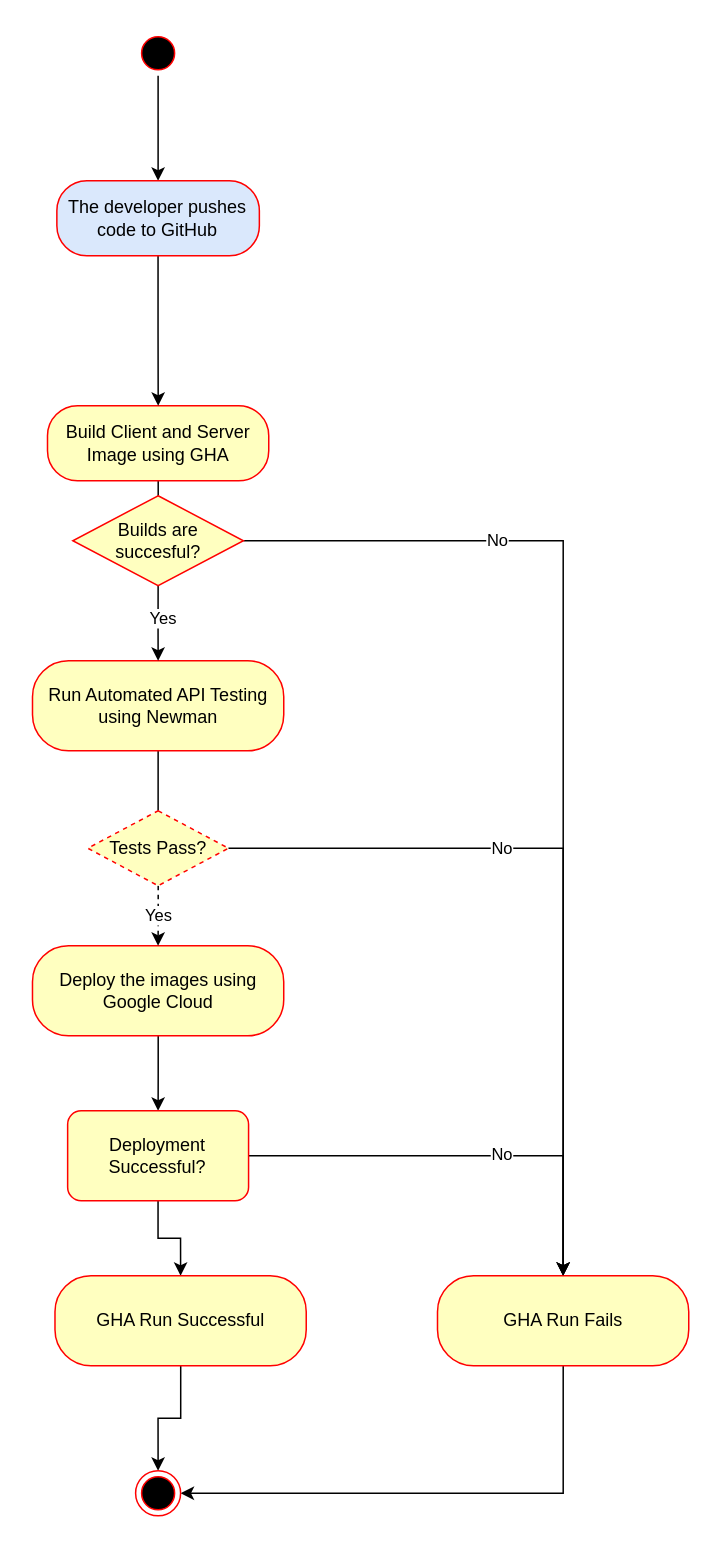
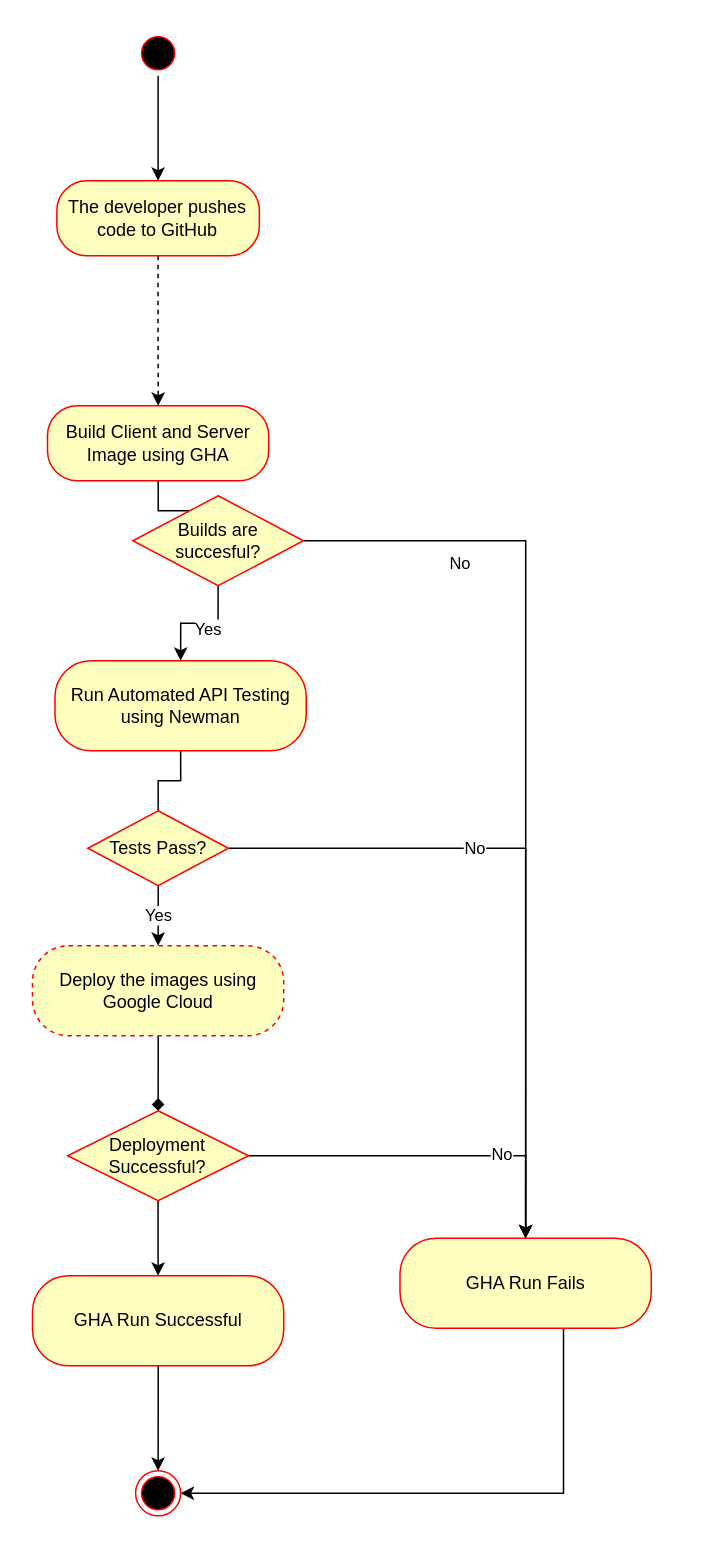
node "The developer pushes code to GitHub": fillcolor #dae8fc -> #ffffc0
edge "The developer pushes code to GitHub" -> "Build Client and Server Image using GHA": style solid -> dashed
node "Builds are succesful?": moved (158, 541) -> (218, 541)
node "Run Automated API Testing using Newman": moved (158, 706) -> (180, 706)
node "Tests Pass?": style dashed -> solid
edge "Tests Pass?" -> "Deploy the images using Google Cloud": style dashed -> solid
node "Deploy the images using Google Cloud": style solid -> dashed
edge "Deploy the images using Google Cloud" -> "Deployment Successful?": arrowhead classic -> diamond
node "Deployment Successful?": shape rounded rectangle -> diamond
node "GHA Run Successful": moved (180, 1321) -> (158, 1321)
node "GHA Run Fails": moved (563, 1321) -> (525, 1283)
